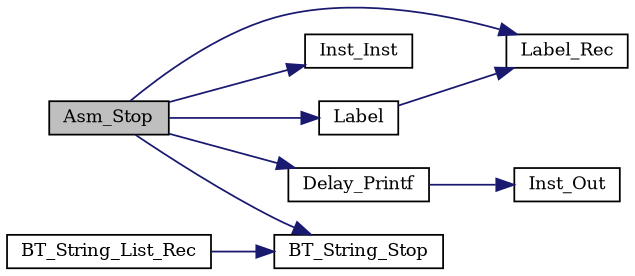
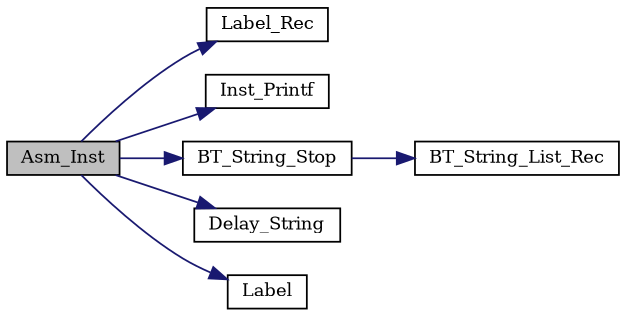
node "Inst_Inst": label "Inst_Inst" -> "Inst_Printf"
edge "Label" -> "Label_Rec": removed
node "Asm_Stop": label "Asm_Stop" -> "Asm_Inst"
node "Delay_Printf": label "Delay_Printf" -> "Delay_String"
node "Inst_Out": removed
edge "BT_String_List_Rec" -> "BT_String_Stop": reversed
